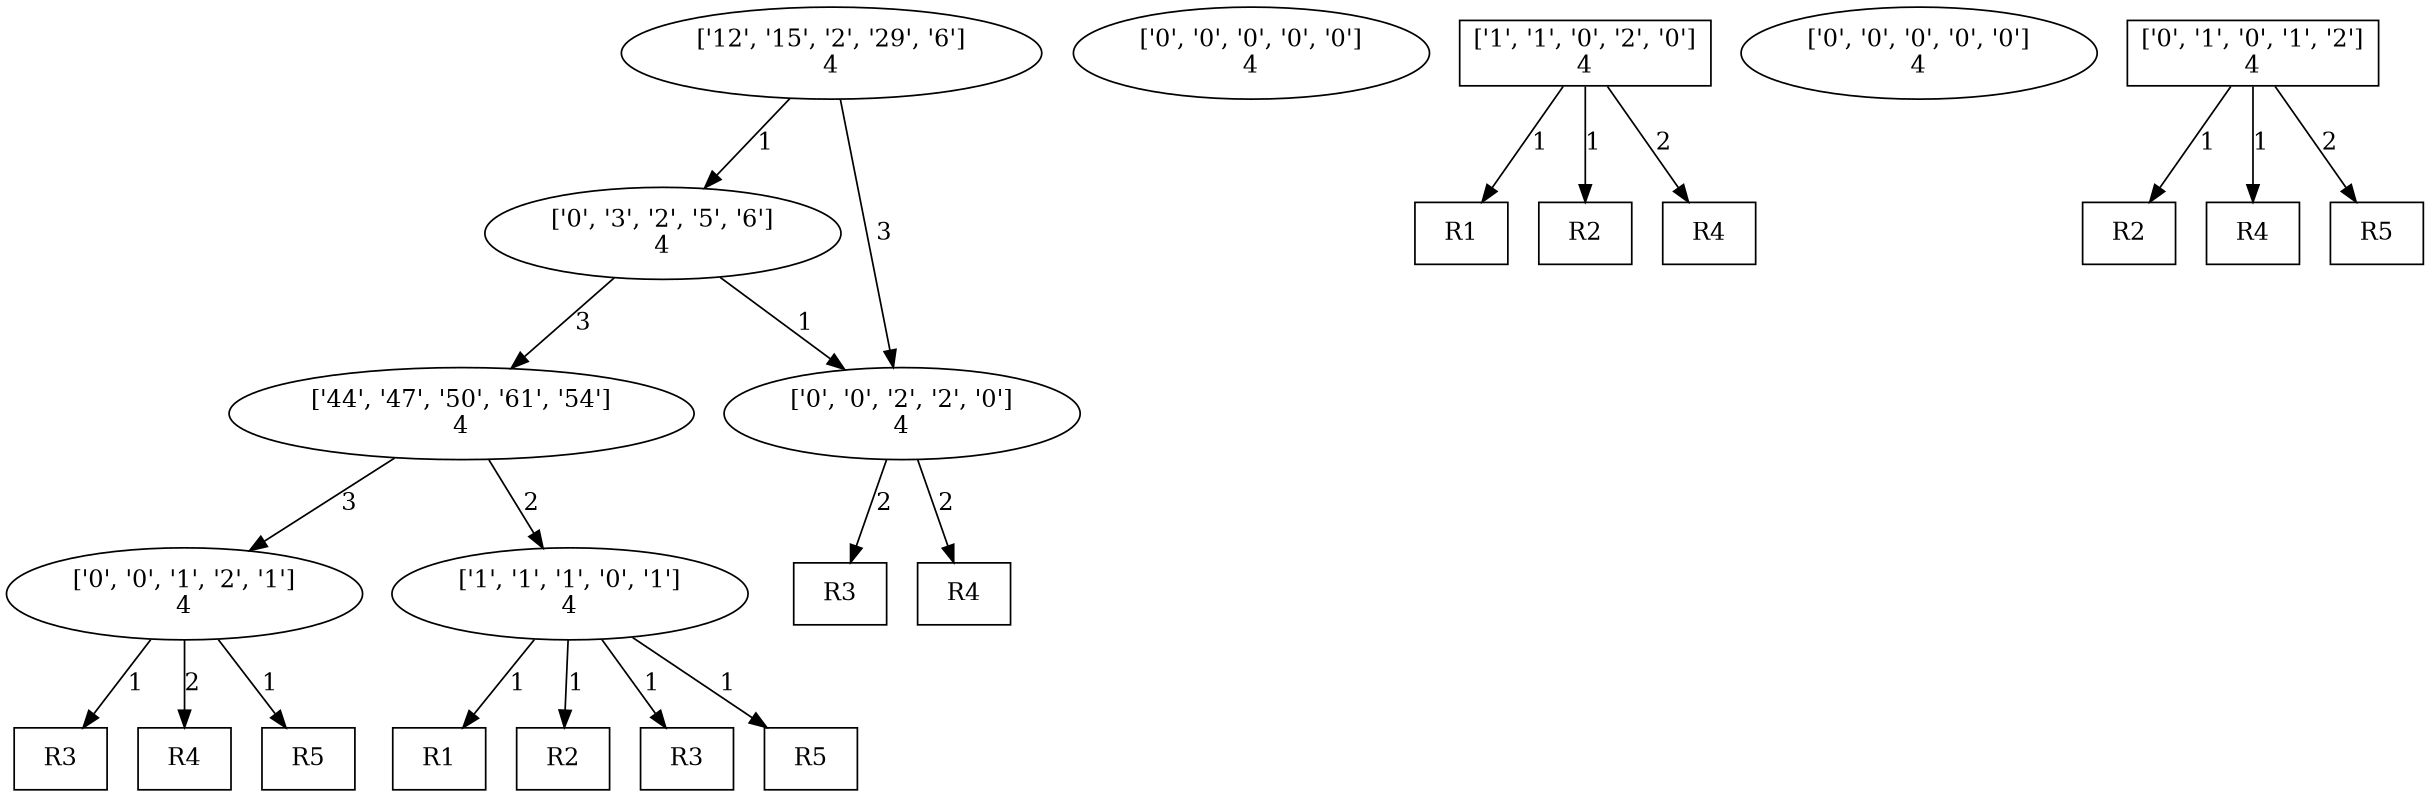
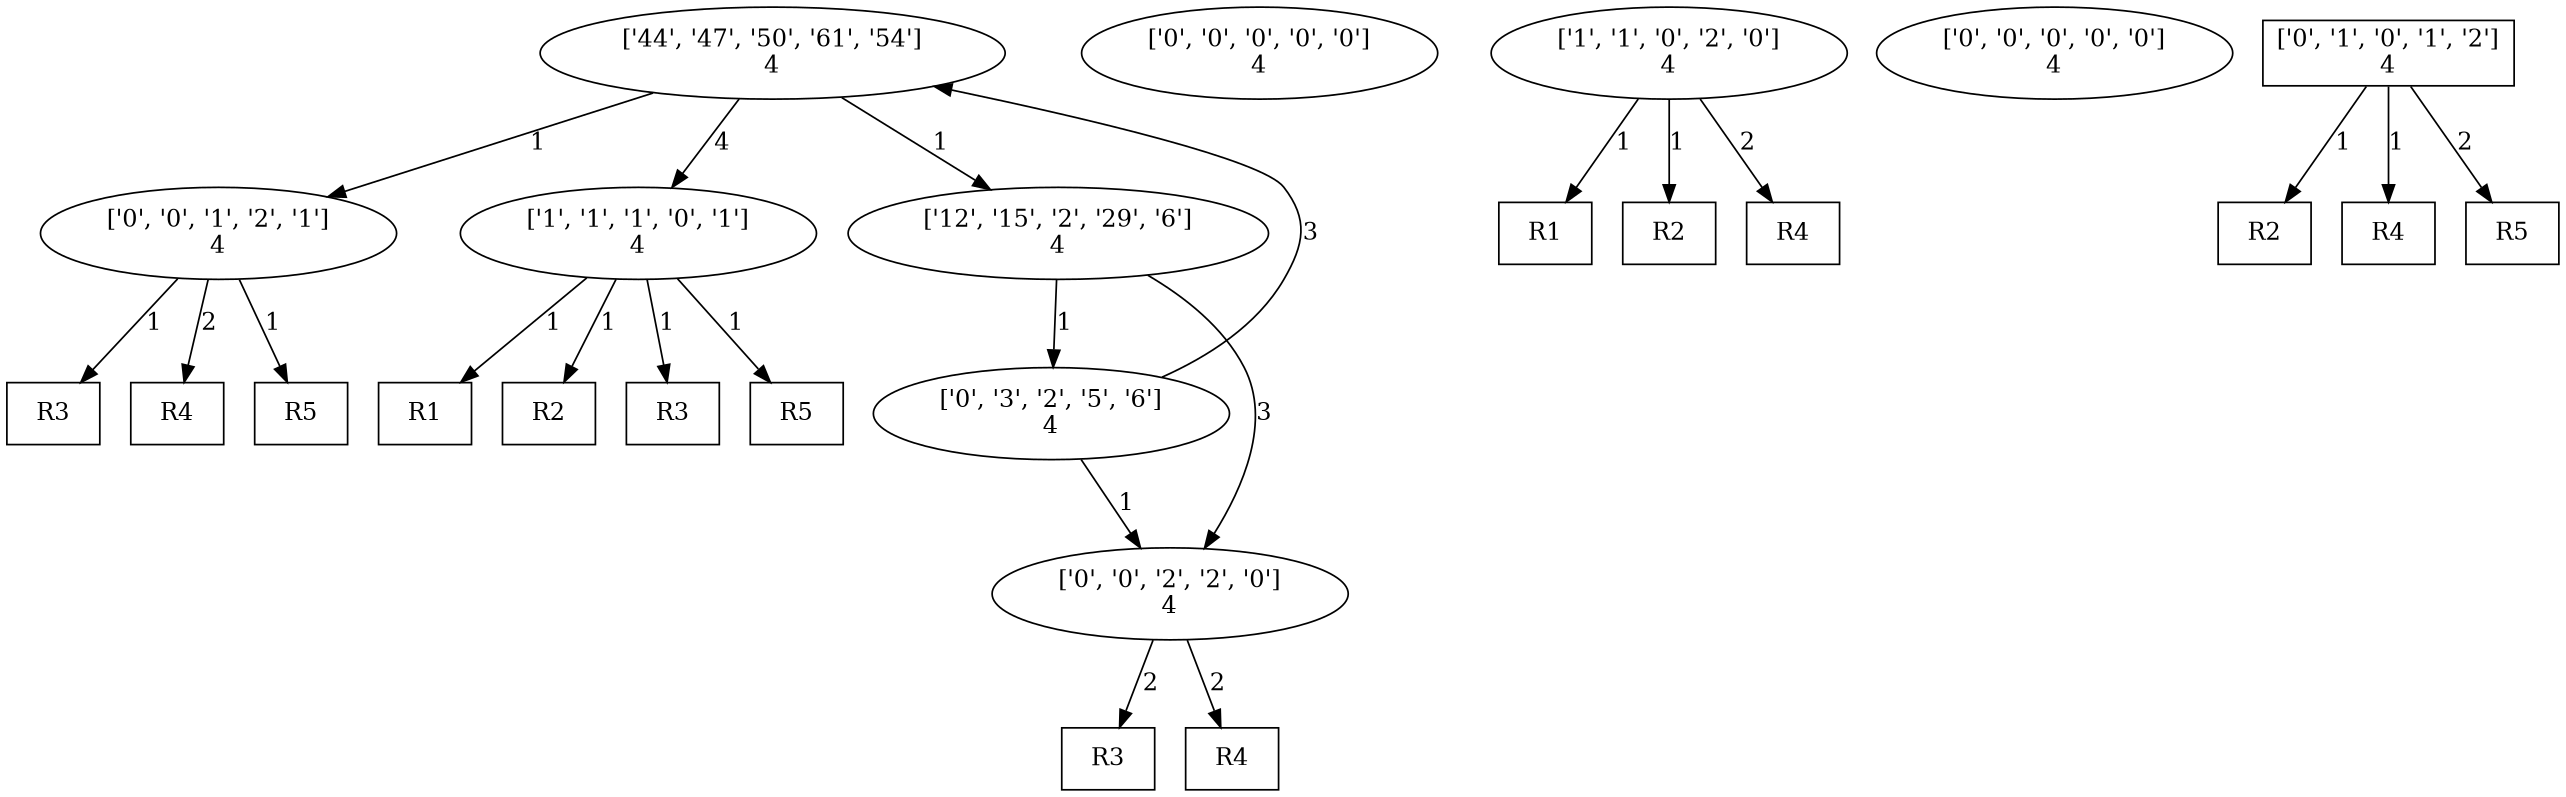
node "['1', '1', '0', '2', '0'] 4": shape box -> ellipse
edge "['44', '47', '50', '61', '54'] 4" -> "['12', '15', '2', '29', '6'] 4": added, label "1"
edge "['44', '47', '50', '61', '54'] 4" -> "['0', '0', '1', '2', '1'] 4": label "3" -> "1"
edge "['44', '47', '50', '61', '54'] 4" -> "['1', '1', '1', '0', '1'] 4": label "2" -> "4"
